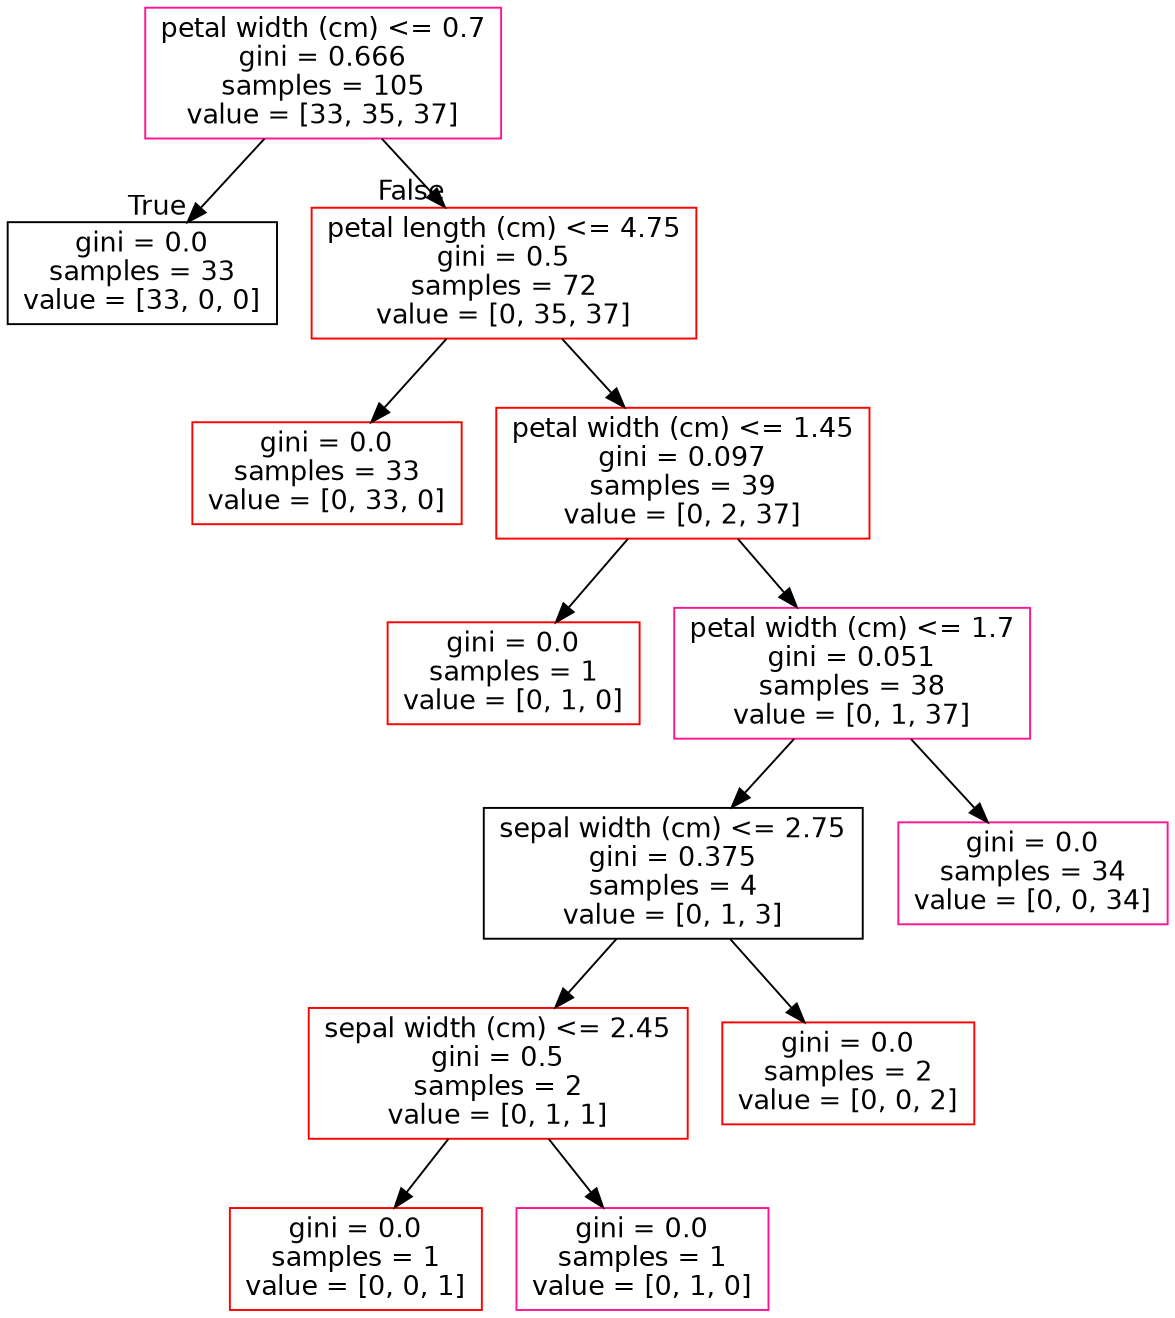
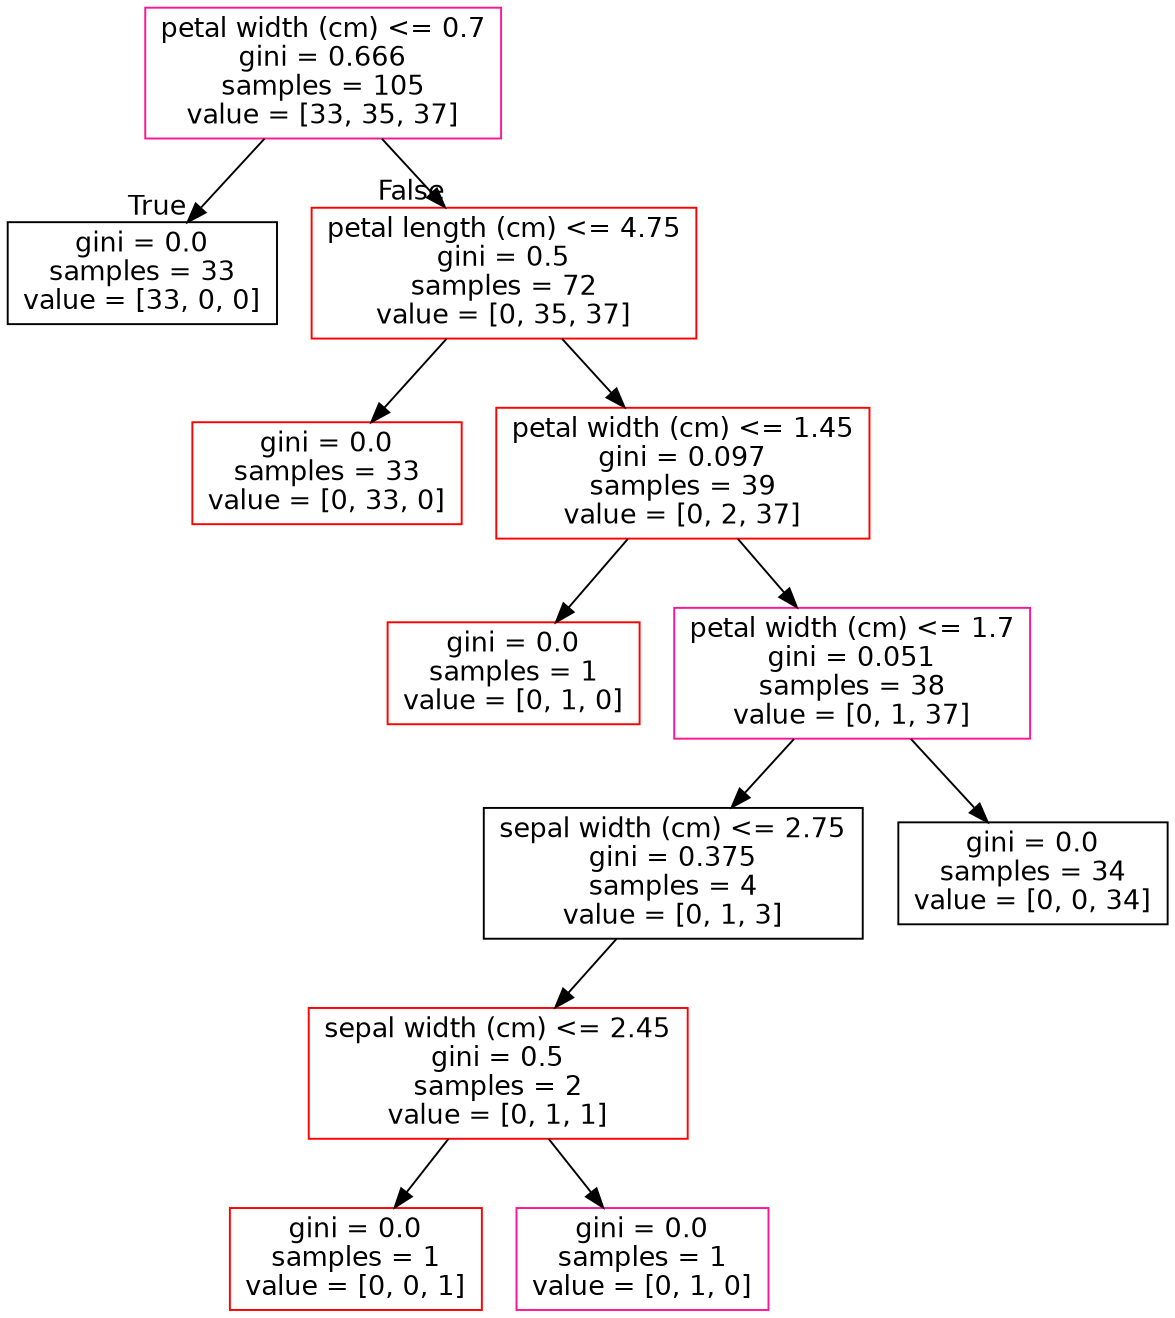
node "gini = 0.0 samples = 34 value = [0, 0, 34]": color deeppink -> black
node "gini = 0.0 samples = 2 value = [0, 0, 2]": removed
